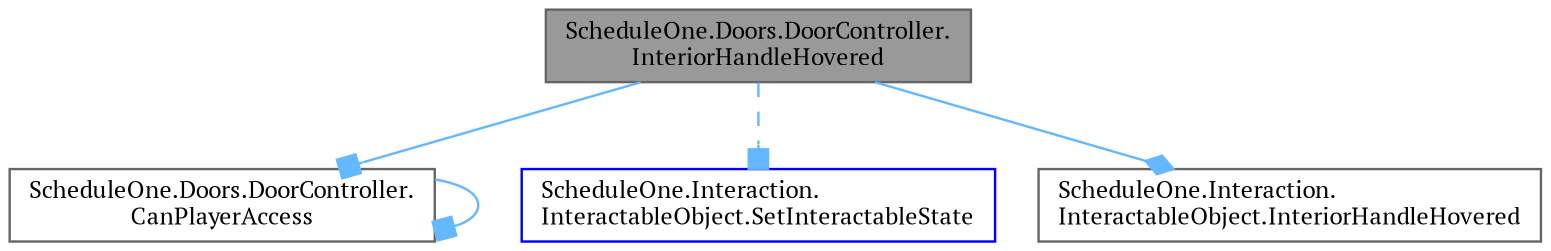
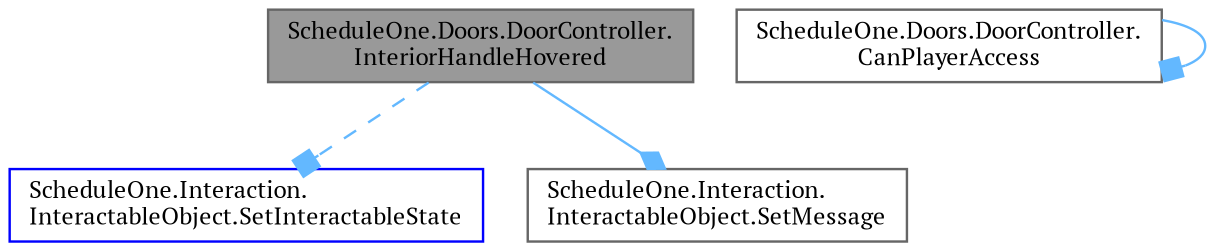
edge "ScheduleOne.Doors.DoorController. InteriorHandleHovered" -> "ScheduleOne.Doors.DoorController. CanPlayerAccess": removed
node "ScheduleOne.Interaction. InteractableObject.InteriorHandleHovered": label "ScheduleOne.Interaction. InteractableObject.InteriorHandleHovered" -> "ScheduleOne.Interaction. InteractableObject.SetMessage"
